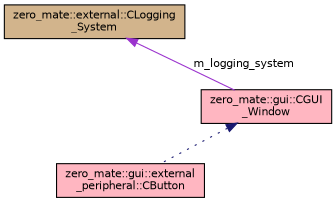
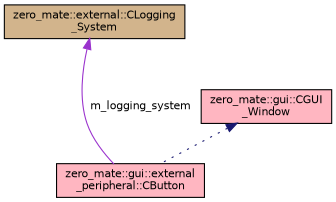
edge "zero_mate::gui::CGUI _Window" -> "zero_mate::external::CLogging _System": now "zero_mate::gui::external _peripheral::CButton" -> "zero_mate::external::CLogging _System"
